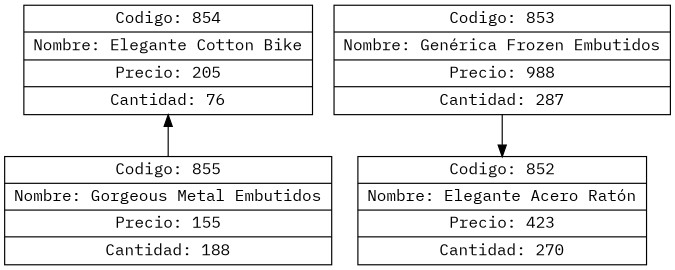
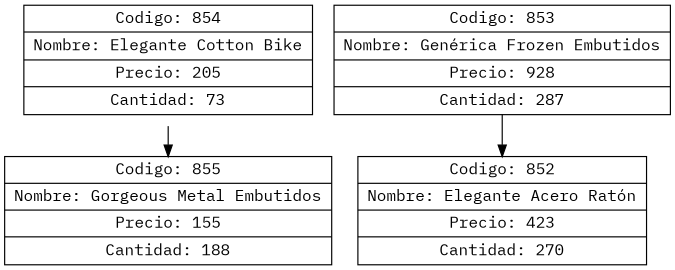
node "Codigo: 853": text "Precio: 988" -> "Precio: 928"
node "Codigo: 854": text "Cantidad: 76" -> "Cantidad: 73"
edge "Codigo: 855" -> "Codigo: 854": reversed
